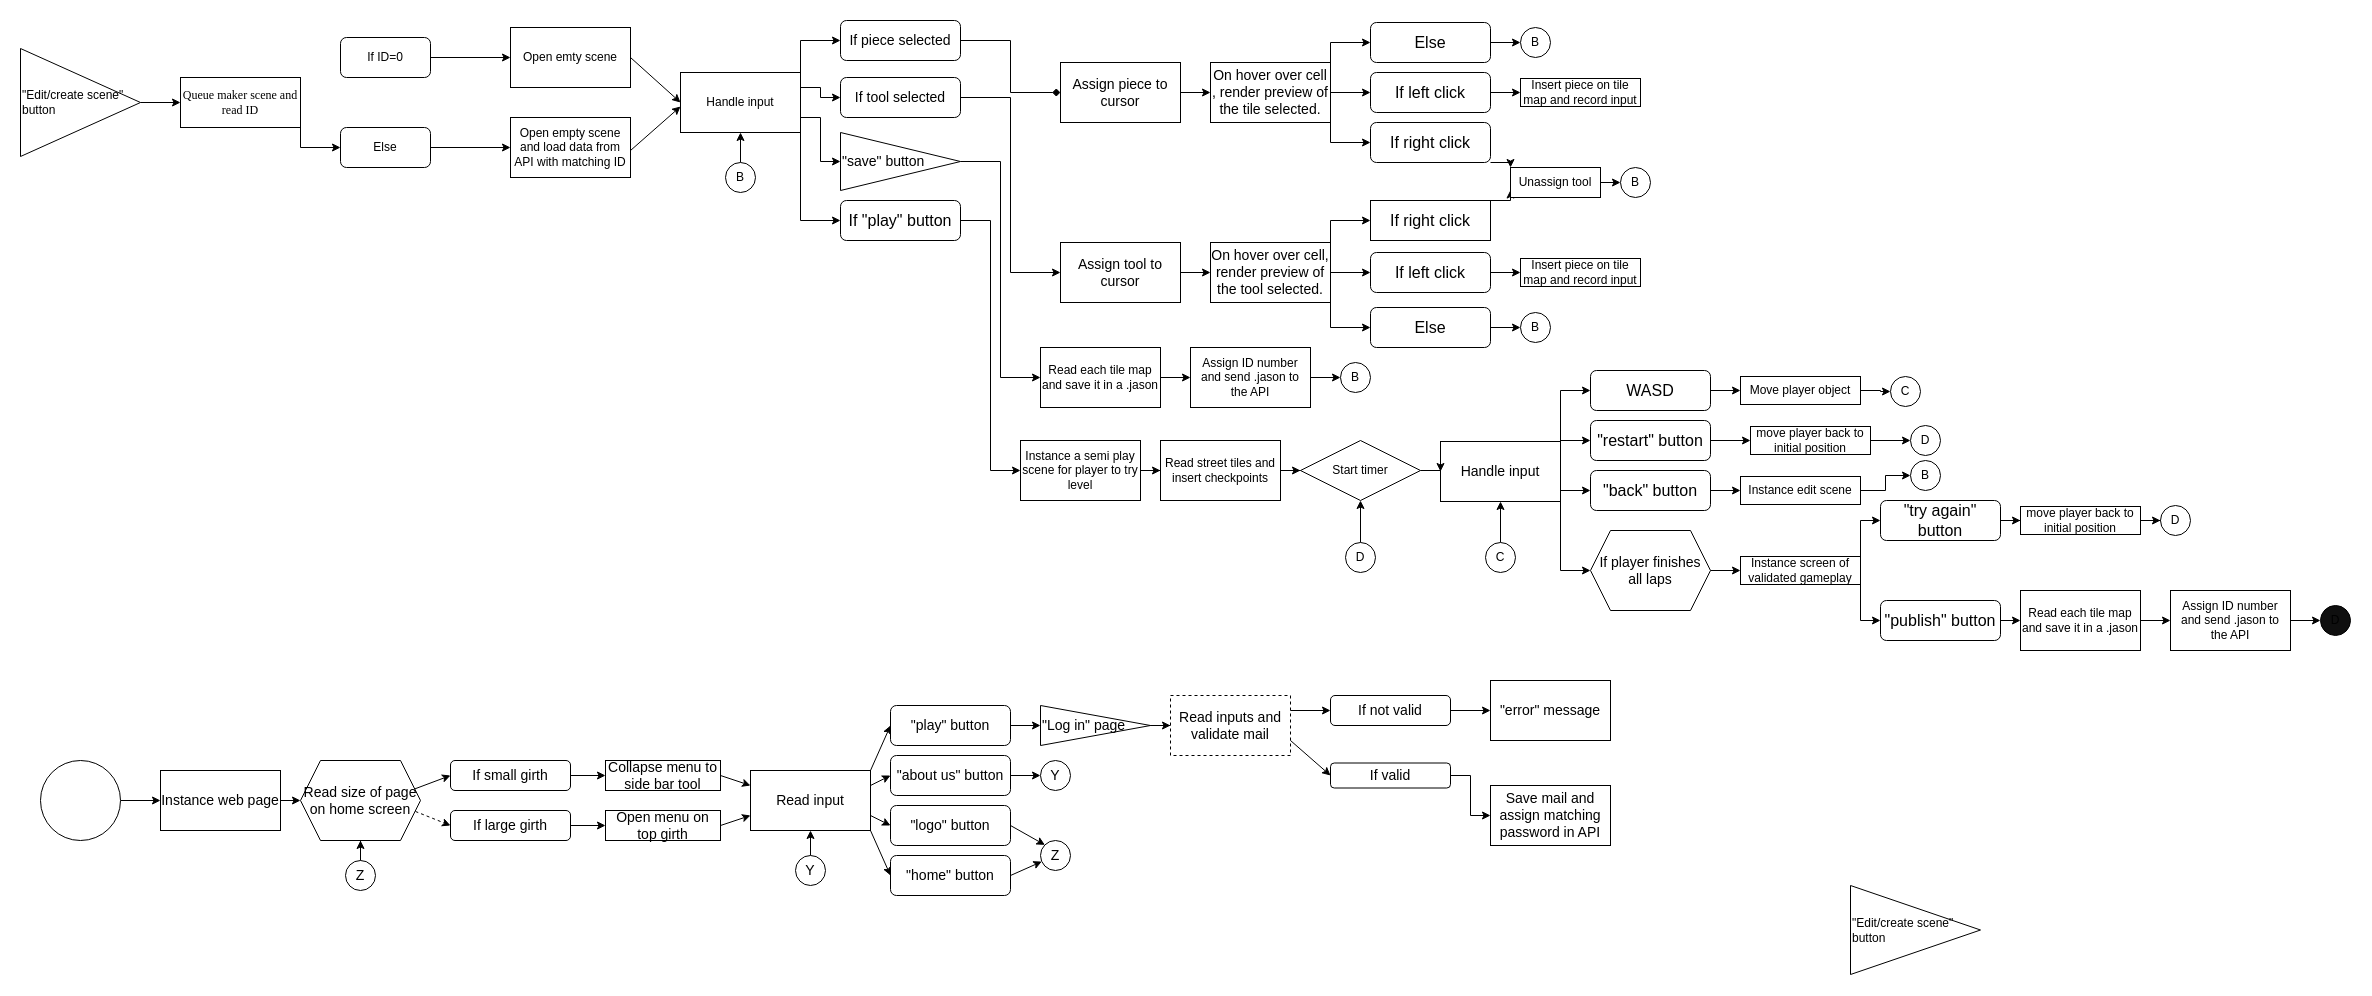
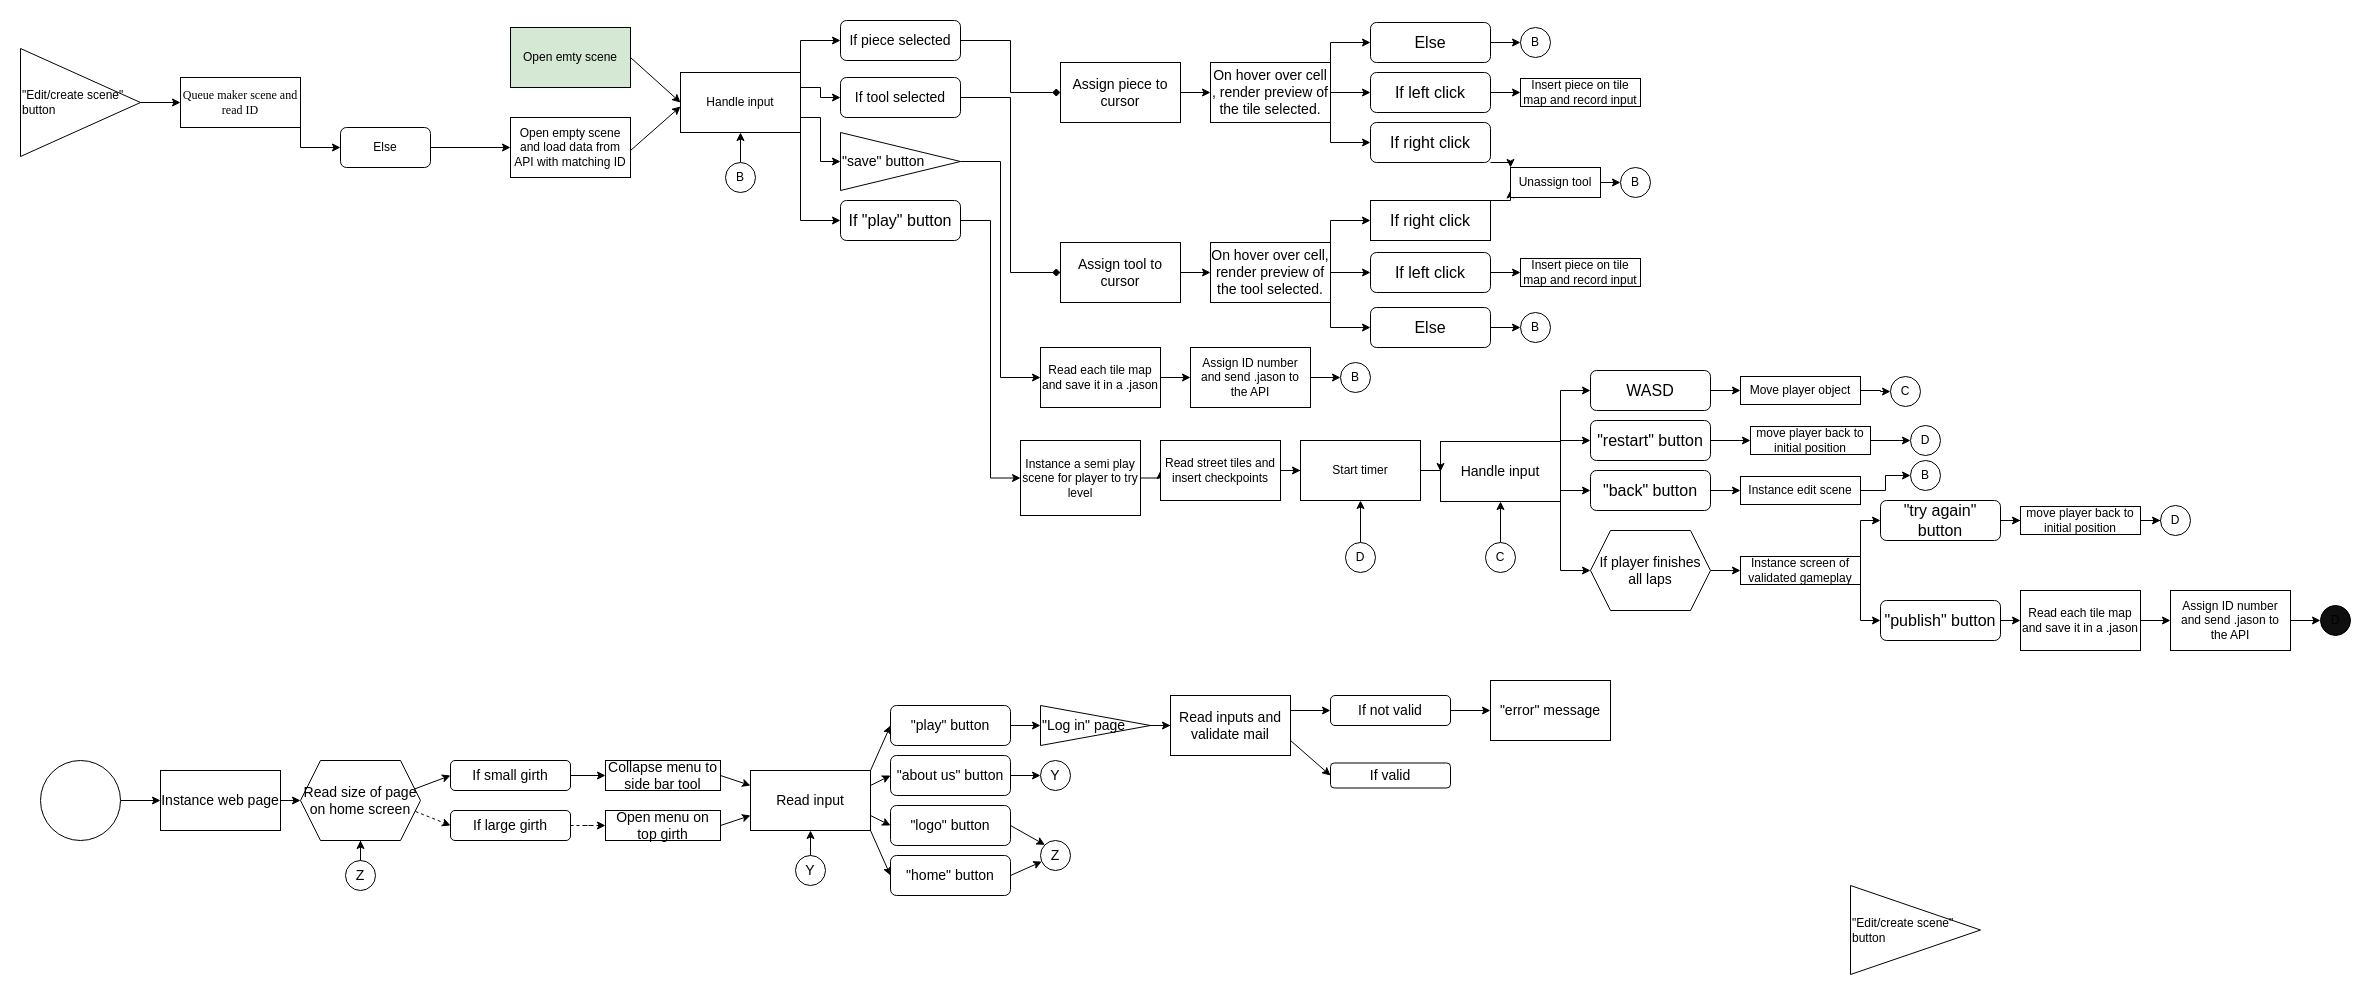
node "If ID=0": removed
edge "If ID=0" -> "Open emty scene": removed
node "Open emty scene": fillcolor #ffffff -> #d5e8d4
edge "If tool selected" -> "Assign tool to cursor": arrowhead classic -> diamond
node "Instance a semi play scene for player to try level": size 120x60 -> 120x75
node "Start timer": shape diamond -> rectangle
node "Read inputs and validate mail": style dashed -> solid
edge "If valid" -> "Save mail and assign matching password in API": removed
node "Save mail and assign matching password in API": removed
edge "If large girth" -> "Open menu on top girth": style solid -> dashed
